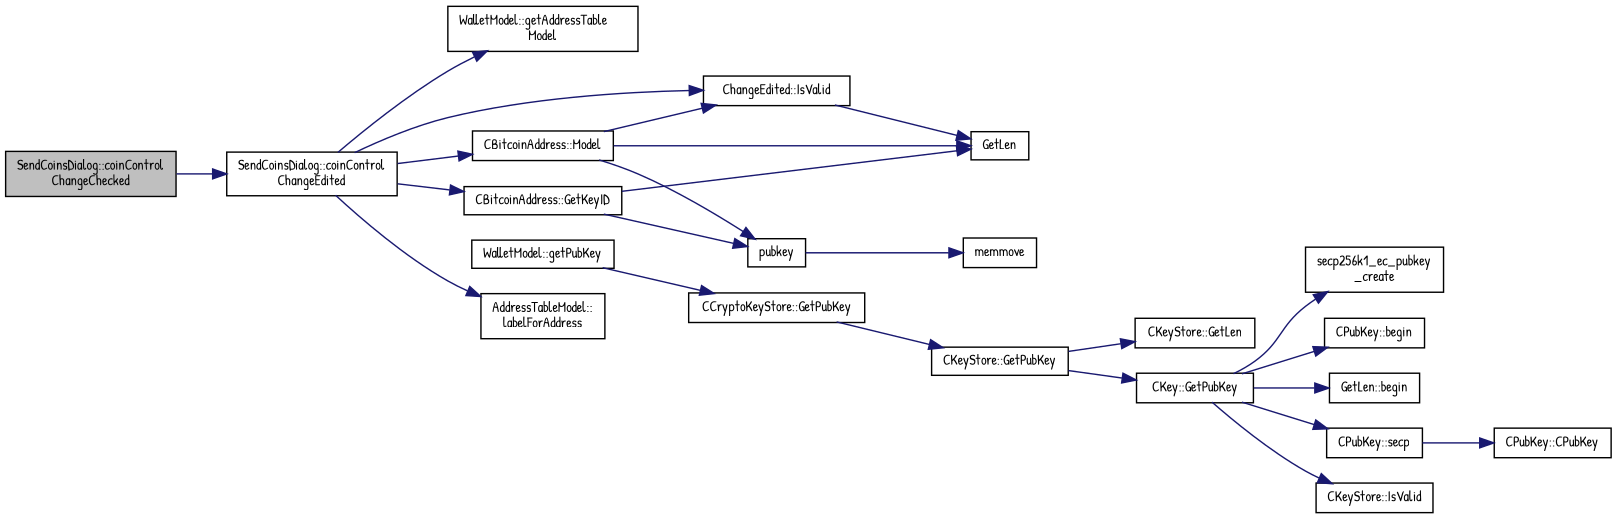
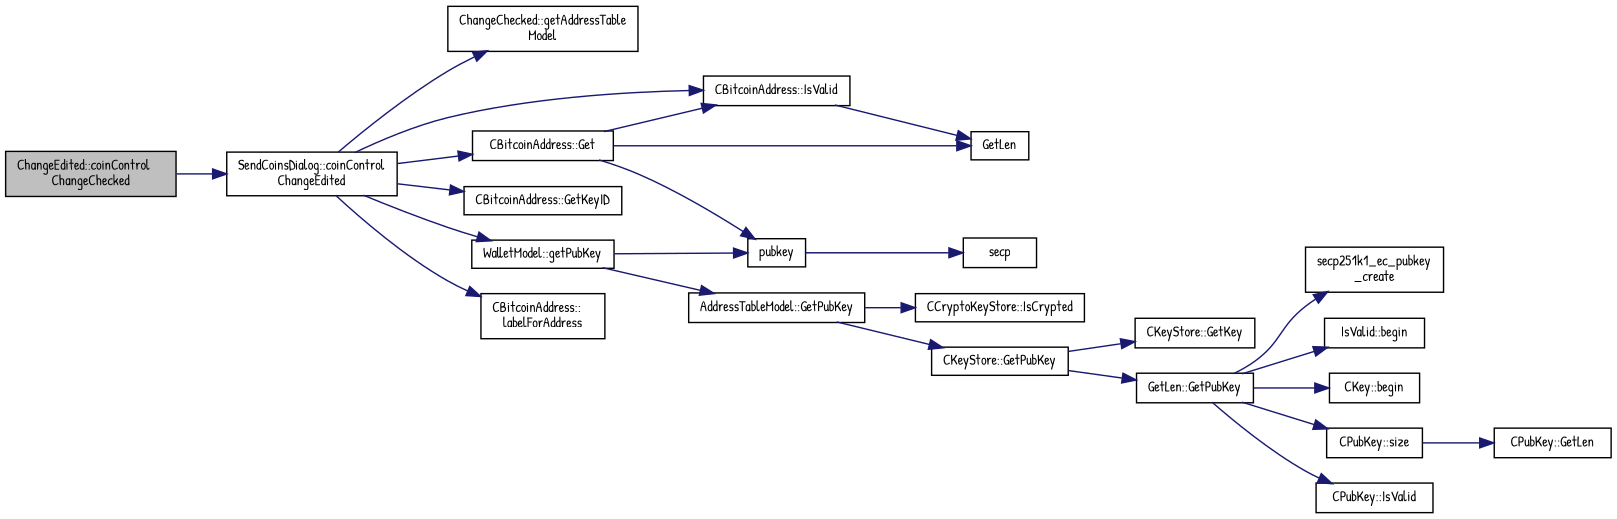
node "WalletModel::getAddressTable Model": label "WalletModel::getAddressTable Model" -> "ChangeChecked::getAddressTable Model"
node "ChangeEdited::IsValid": label "ChangeEdited::IsValid" -> "CBitcoinAddress::IsValid"
node "CBitcoinAddress::Model": label "CBitcoinAddress::Model" -> "CBitcoinAddress::Get"
edge "CBitcoinAddress::GetKeyID" -> "GetLen": removed
node "SendCoinsDialog::coinControl ChangeChecked": label "SendCoinsDialog::coinControl ChangeChecked" -> "ChangeEdited::coinControl ChangeChecked"
edge "SendCoinsDialog::coinControl ChangeEdited" -> "WalletModel::getPubKey": added
edge "CBitcoinAddress::GetKeyID" -> "pubkey": now "WalletModel::getPubKey" -> "pubkey"
node "memmove": label "memmove" -> "secp"
node "secp256k1_ec_pubkey _create": label "secp256k1_ec_pubkey _create" -> "secp251k1_ec_pubkey _create"
node "CCryptoKeyStore::GetPubKey": label "CCryptoKeyStore::GetPubKey" -> "AddressTableModel::GetPubKey"
node "CCryptoKeyStore::IsCrypted": added
node "AddressTableModel:: labelForAddress": label "AddressTableModel:: labelForAddress" -> "CBitcoinAddress:: labelForAddress"
node "CKeyStore::GetLen": label "CKeyStore::GetLen" -> "CKeyStore::GetKey"
node "CPubKey::begin": label "CPubKey::begin" -> "IsValid::begin"
node "CKey::GetPubKey": label "CKey::GetPubKey" -> "GetLen::GetPubKey"
node "GetLen::begin": label "GetLen::begin" -> "CKey::begin"
node "CPubKey::secp": label "CPubKey::secp" -> "CPubKey::size"
node "CPubKey::CPubKey": label "CPubKey::CPubKey" -> "CPubKey::GetLen"
node "CKeyStore::IsValid": label "CKeyStore::IsValid" -> "CPubKey::IsValid"
